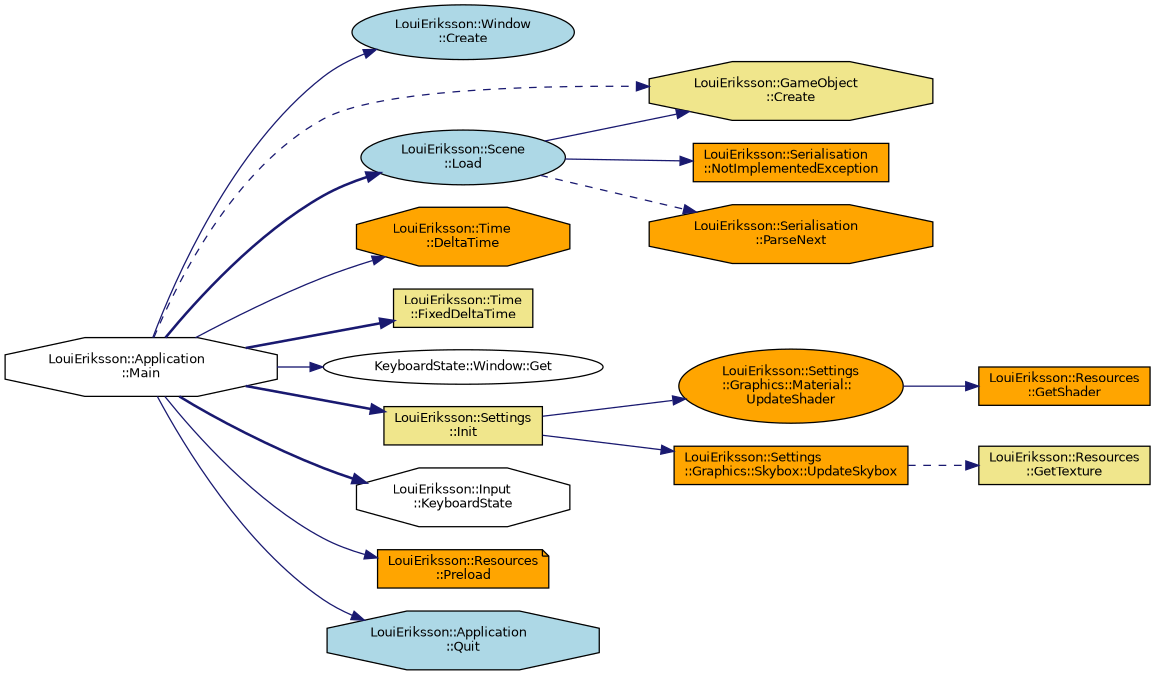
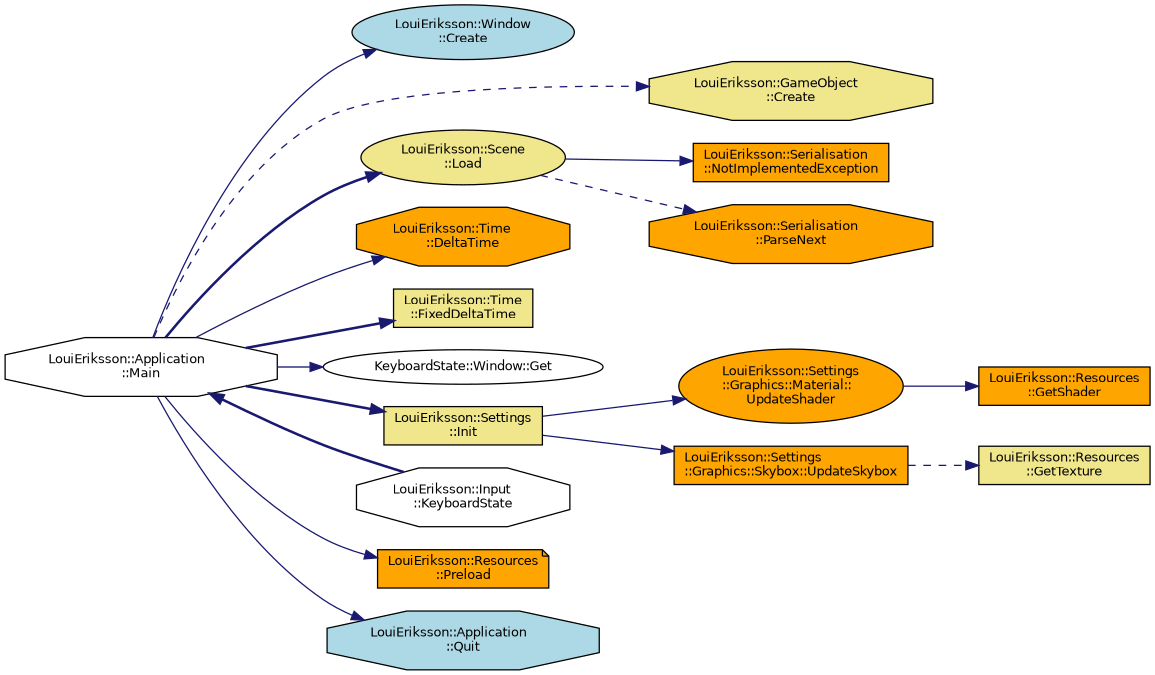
edge "LouiEriksson::Scene ::Load" -> "LouiEriksson::GameObject ::Create": removed
node "LouiEriksson::Scene ::Load": fillcolor lightblue -> khaki
edge "LouiEriksson::Application ::Main" -> "LouiEriksson::Input ::KeyboardState": reversed
